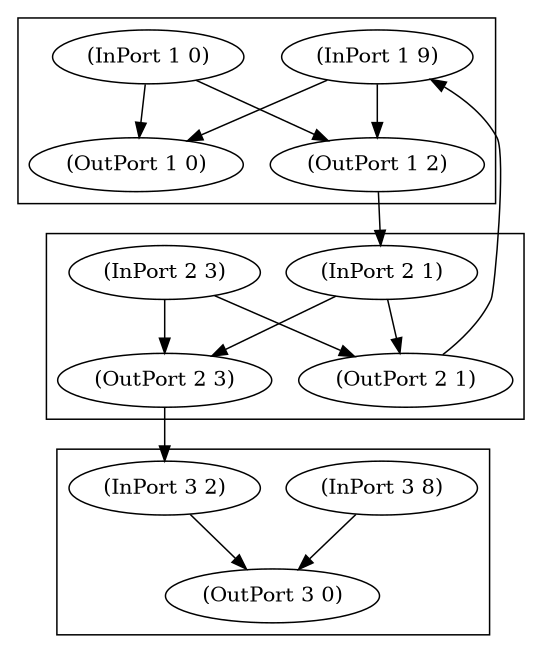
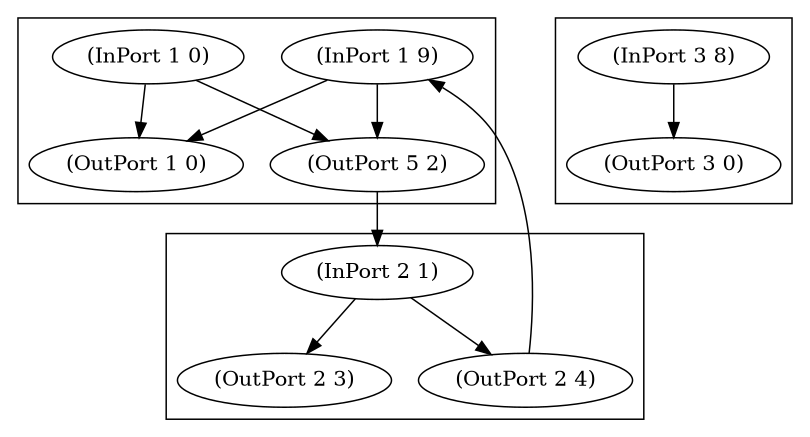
node "(OutPort 1 2)": label "(OutPort 1 2)" -> "(OutPort 5 2)"
node "(InPort 2 3)": removed
node "(OutPort 2 1)": label "(OutPort 2 1)" -> "(OutPort 2 4)"
node "(InPort 3 2)": removed
